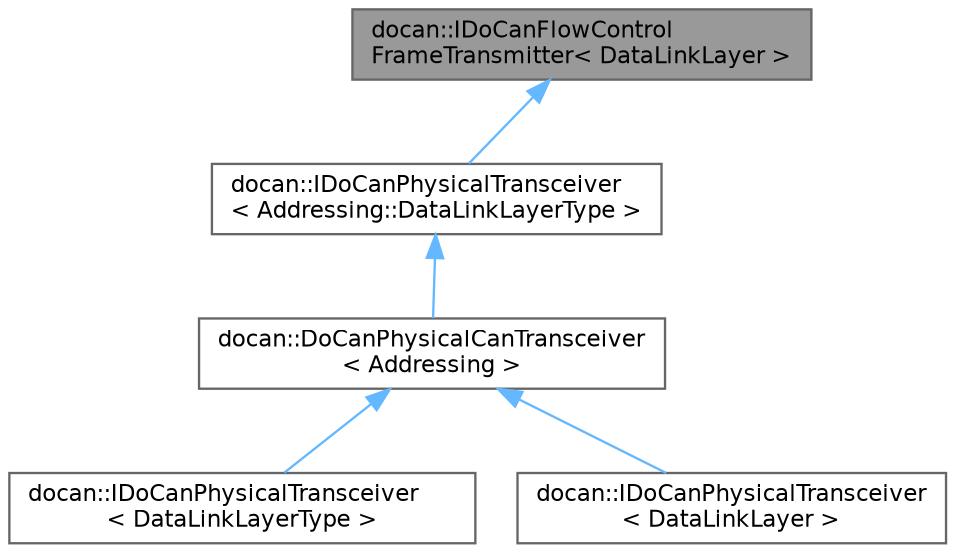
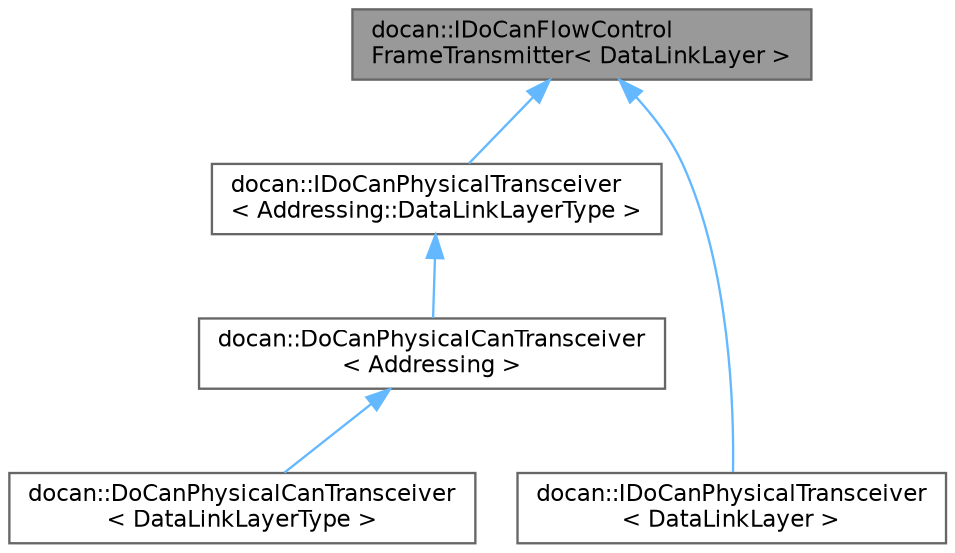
edge "docan::IDoCanPhysicalTransceiver < DataLinkLayer >" -> "docan::DoCanPhysicalCanTransceiver < Addressing >": now "docan::IDoCanPhysicalTransceiver < DataLinkLayer >" -> "docan::IDoCanFlowControl FrameTransmitter< DataLinkLayer >"
node "docan::IDoCanPhysicalTransceiver < DataLinkLayerType >": label "docan::IDoCanPhysicalTransceiver < DataLinkLayerType >" -> "docan::DoCanPhysicalCanTransceiver < DataLinkLayerType >"
